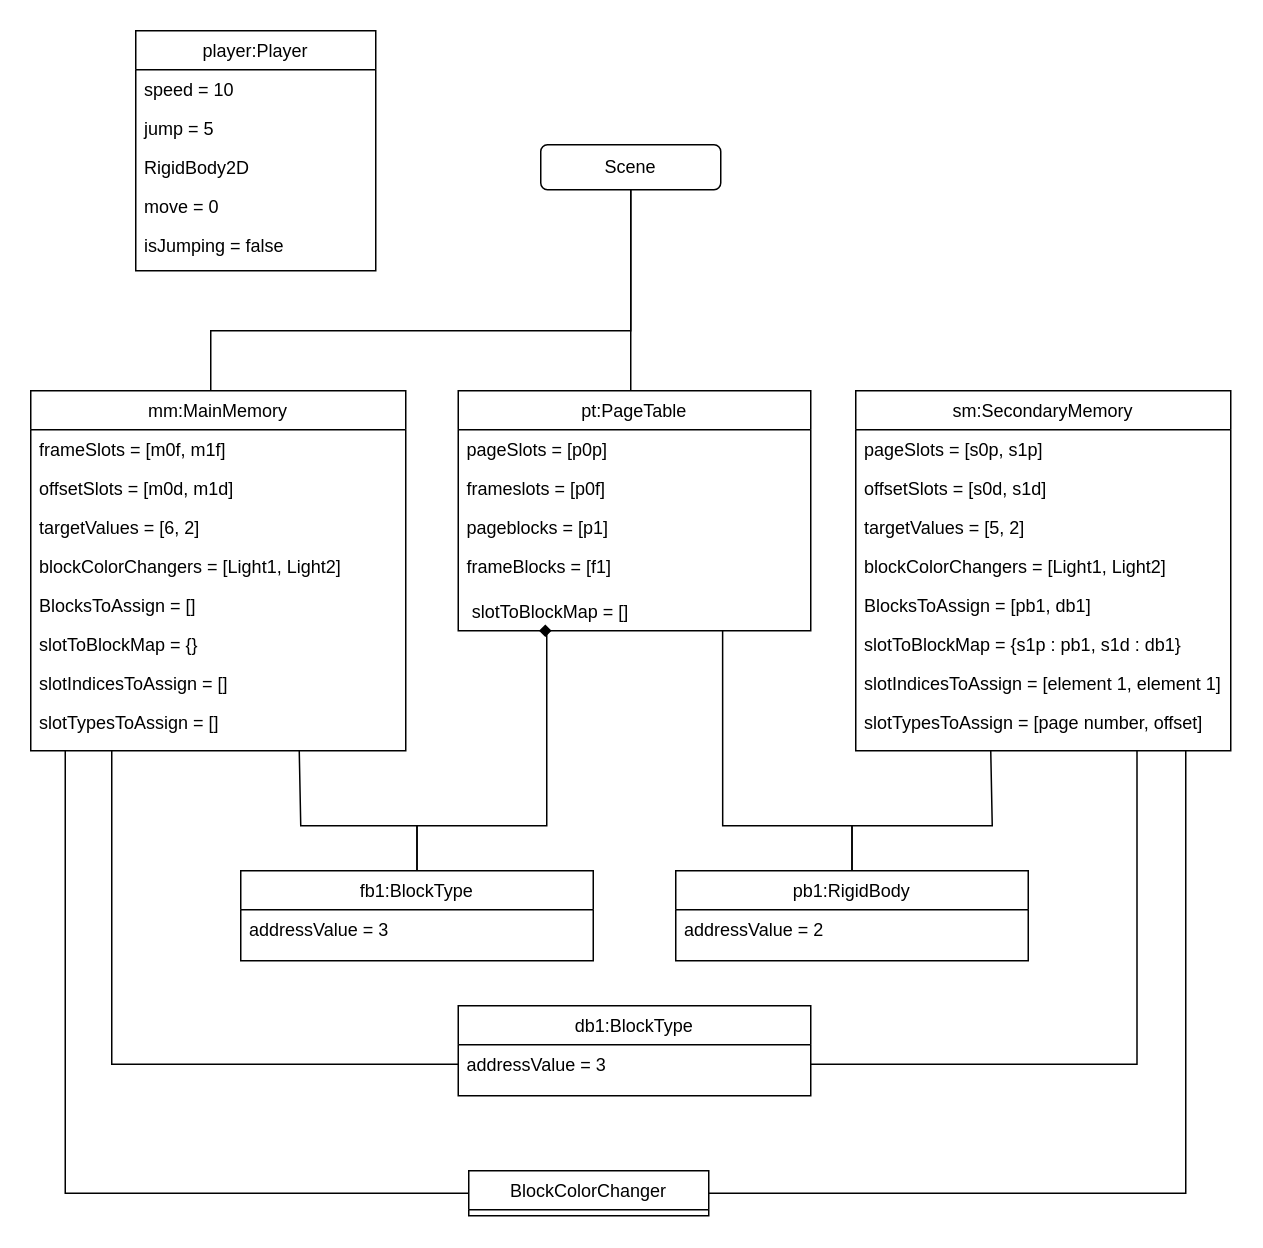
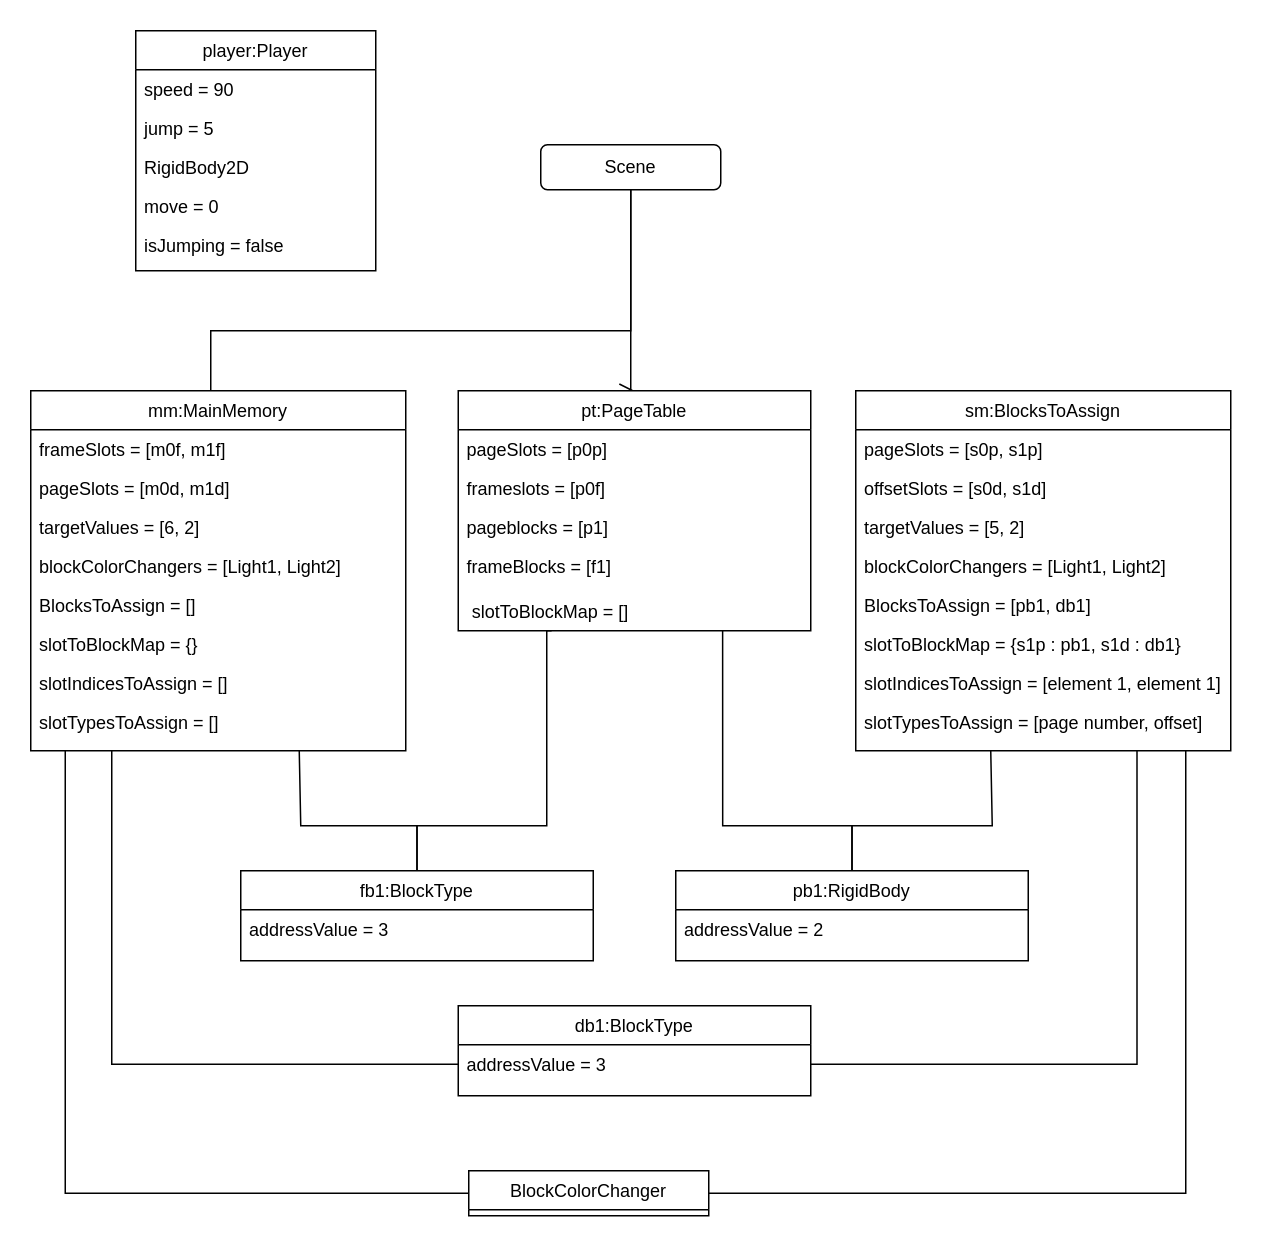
node "speed = 10": label "speed = 10" -> "speed = 90"
edge "Scene" -- "pt:PageTable": arrowhead none -> open
node "sm:SecondaryMemory": label "sm:SecondaryMemory" -> "sm:BlocksToAssign"
node "offsetSlots = [m0d, m1d]": label "offsetSlots = [m0d, m1d]" -> "pageSlots = [m0d, m1d]"
edge "fb1:BlockType" -> "slotToBlockMap = []": arrowhead diamond -> none
